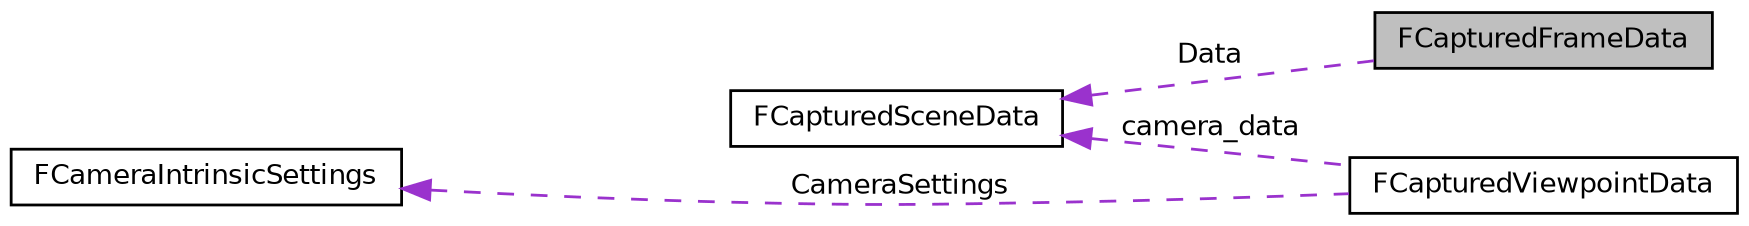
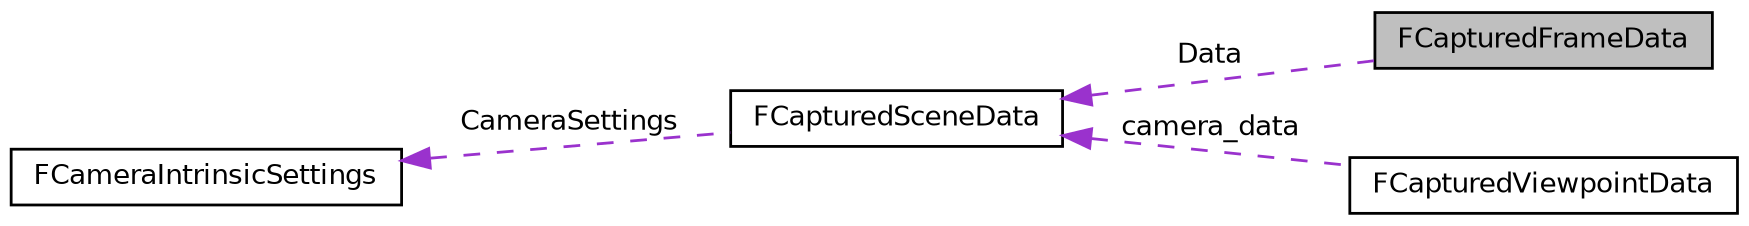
edge "FCapturedViewpointData" -> "FCameraIntrinsicSettings": now "FCapturedSceneData" -> "FCameraIntrinsicSettings"
